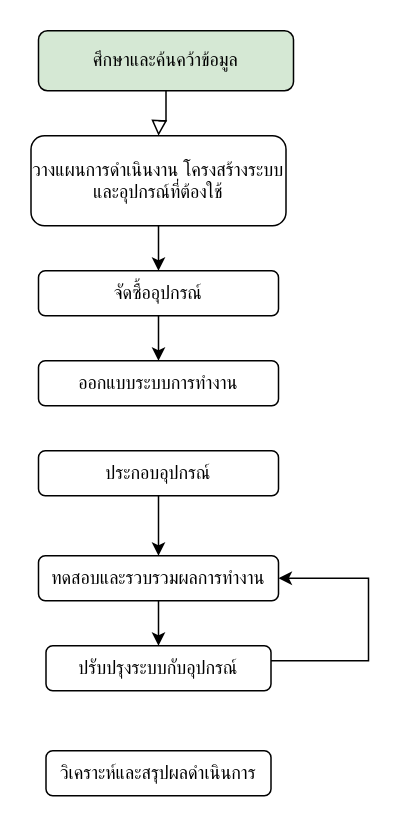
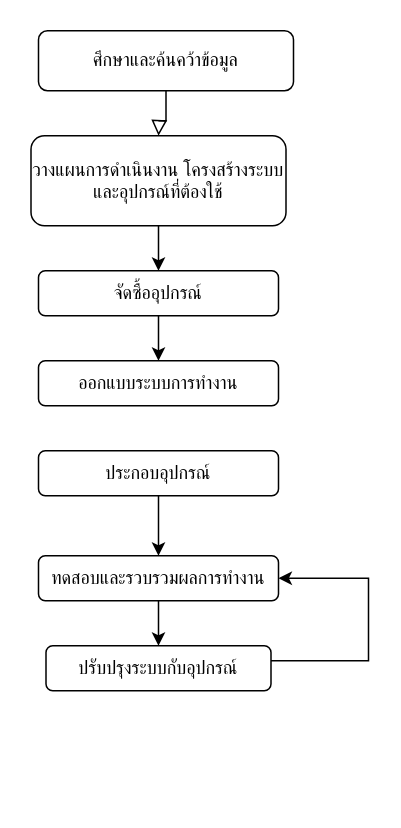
node "ศึกษาและค้นคว้าข้อมูล": fillcolor #d5e8d4 -> #ffffff
node "วิเคราะห์และสรุปผลดำเนินการ": removed
